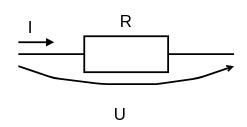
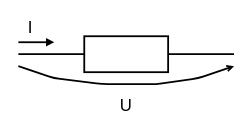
node "R": removed
node "U": moved (120, 114) -> (126, 105)
